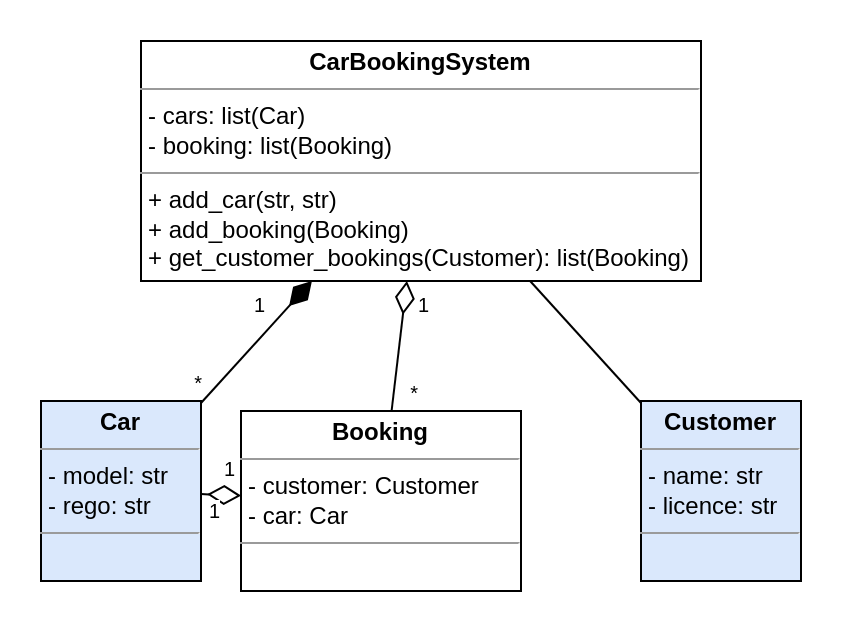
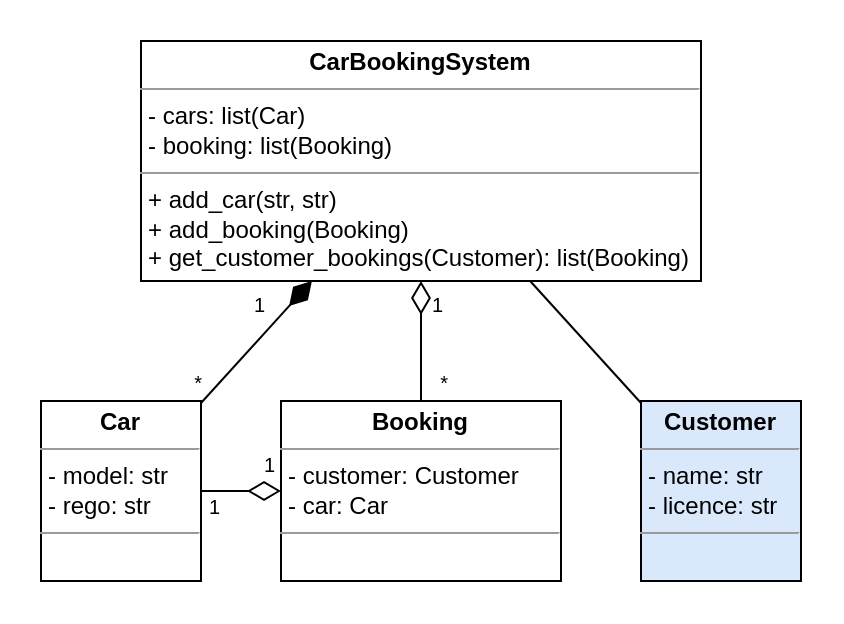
node "Car - model: str - rego: str": fillcolor #dae8fc -> #ffffff
node "Booking - customer: Customer - car: Car": moved (381, 501) -> (421, 491)
